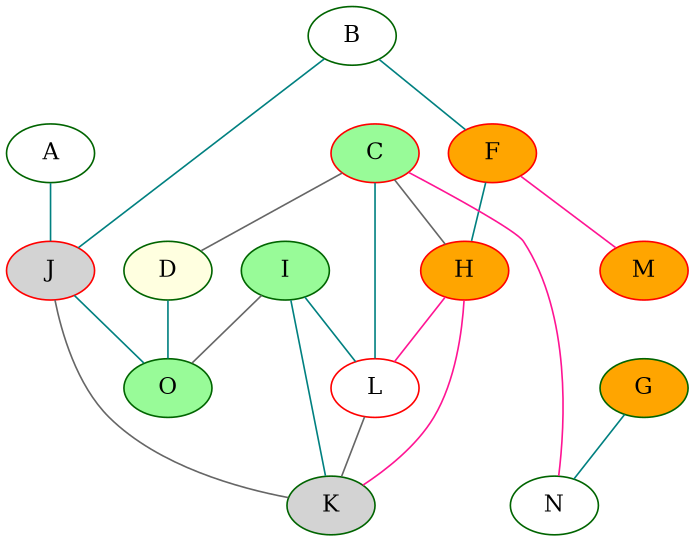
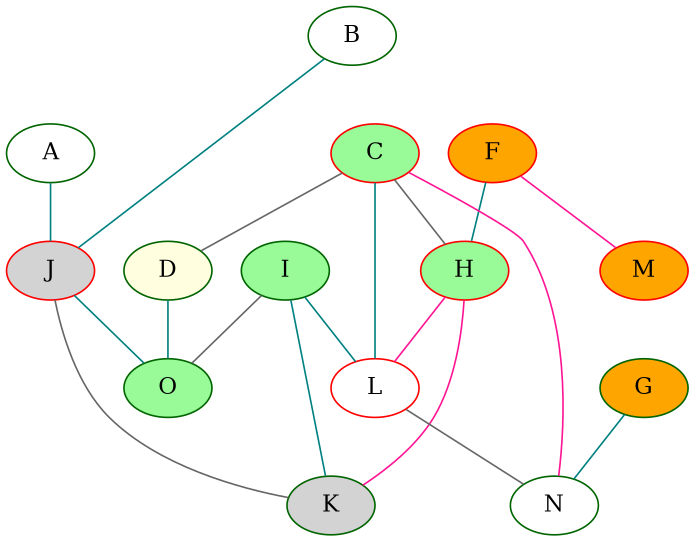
edge "B" -- "F": removed
node "H": fillcolor orange -> palegreen
edge "L" -- "K": now "L" -- "N"
